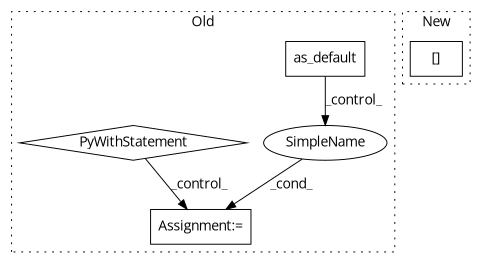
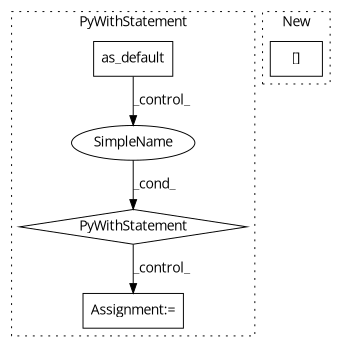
cluster "Old": label "Old" -> "PyWithStatement"
edge "SimpleName" -> "Assignment:=": now "SimpleName" -> "PyWithStatement"
